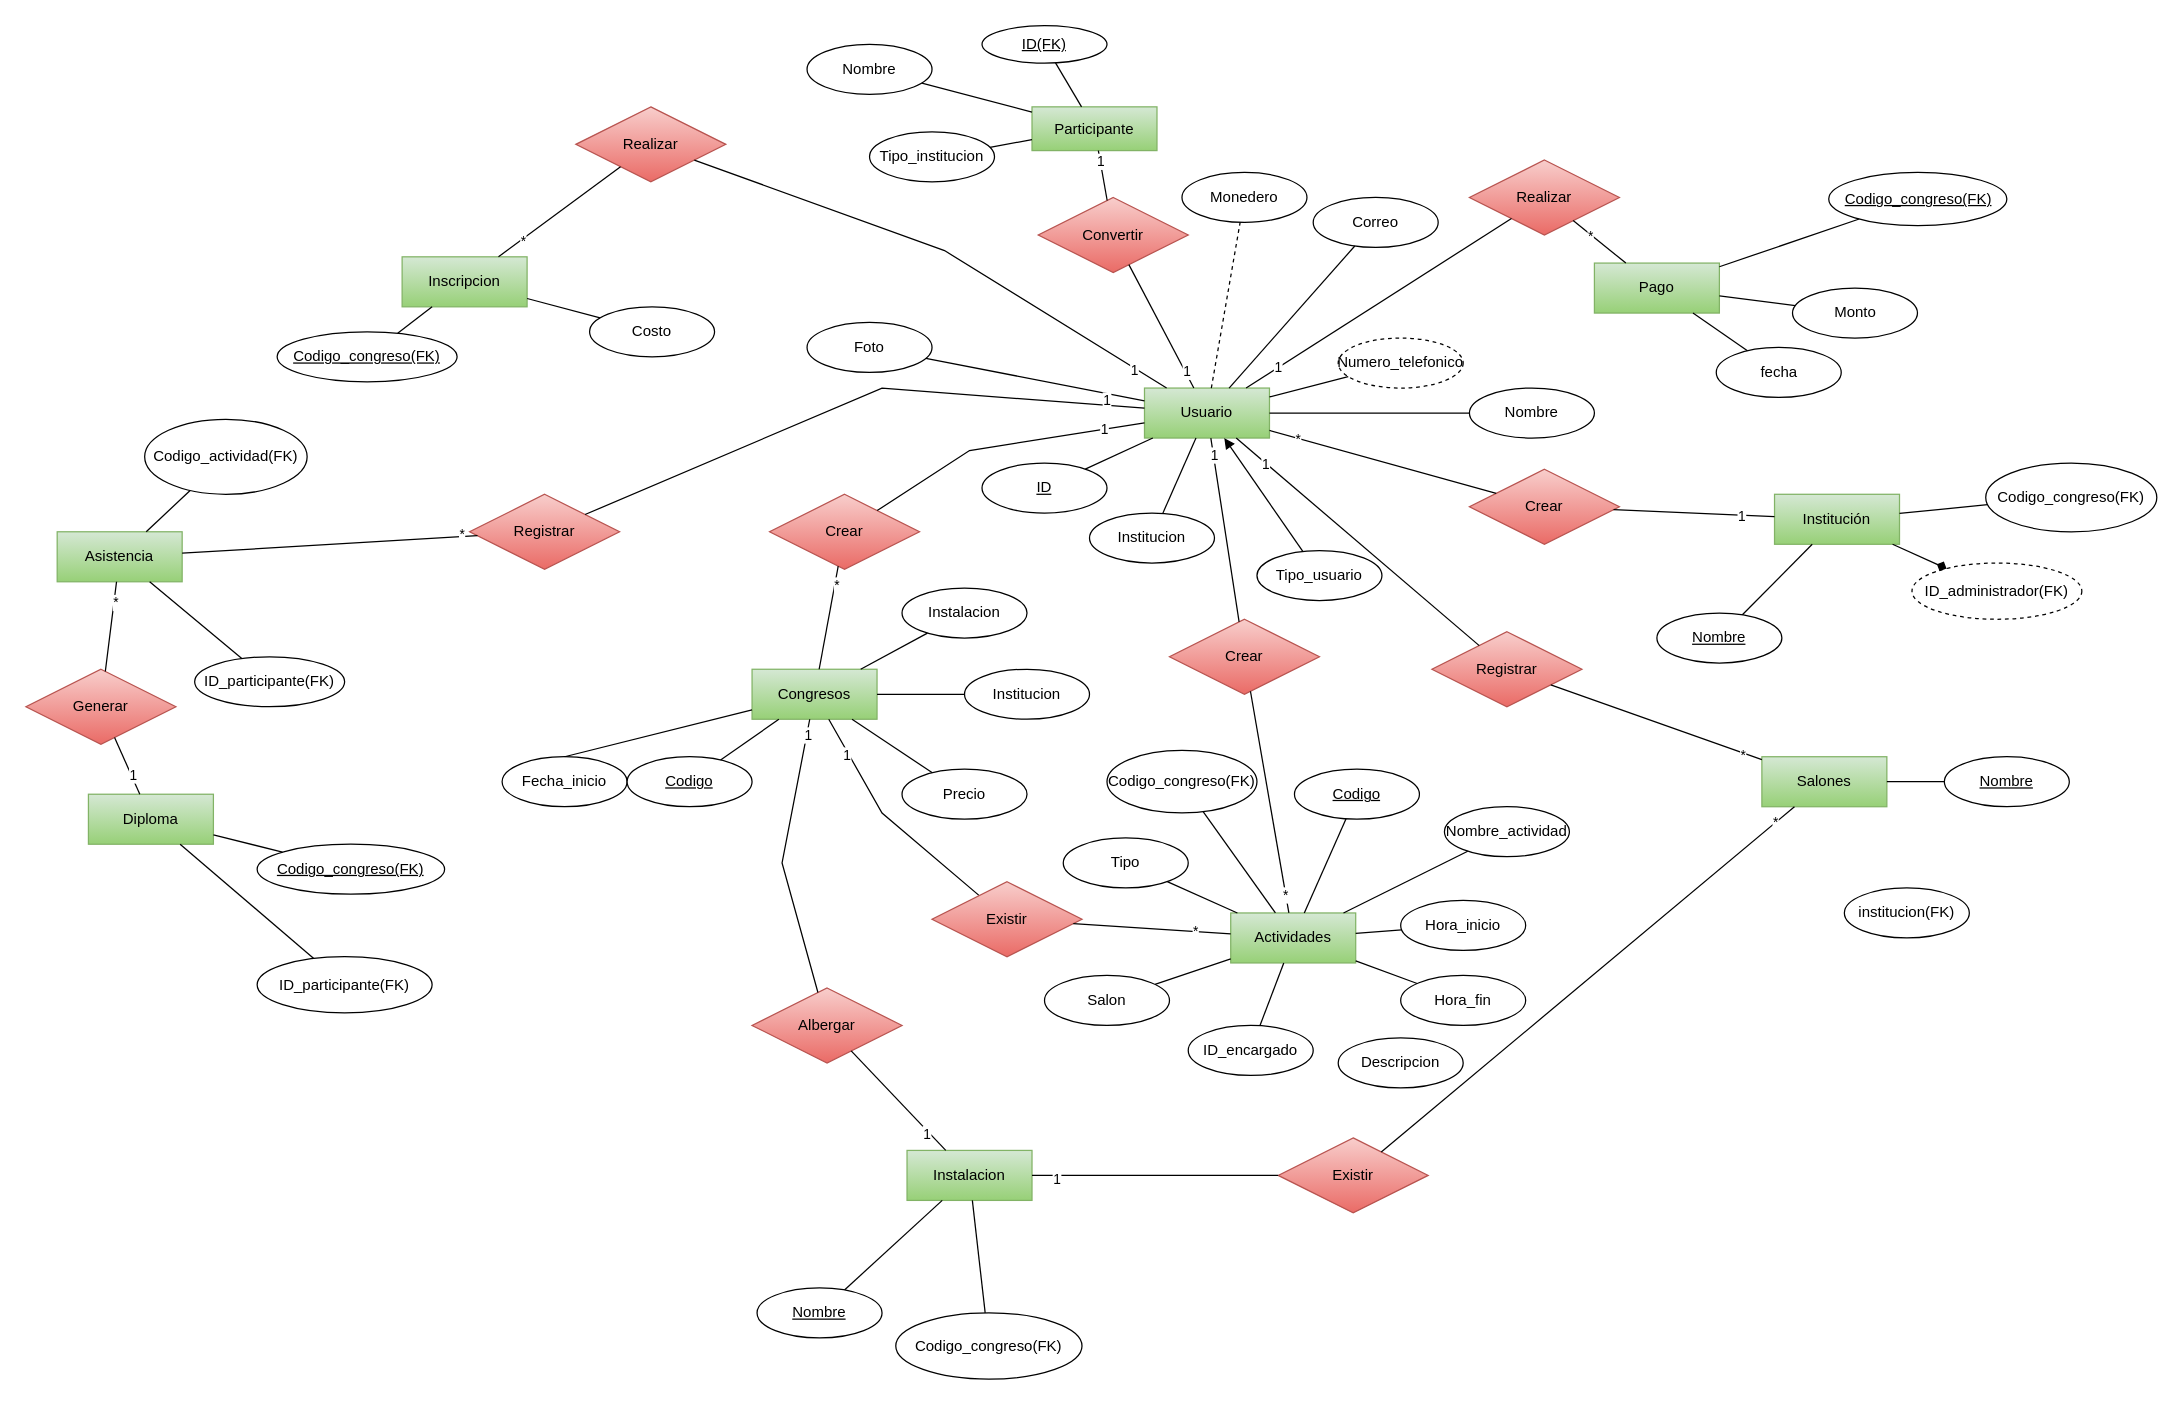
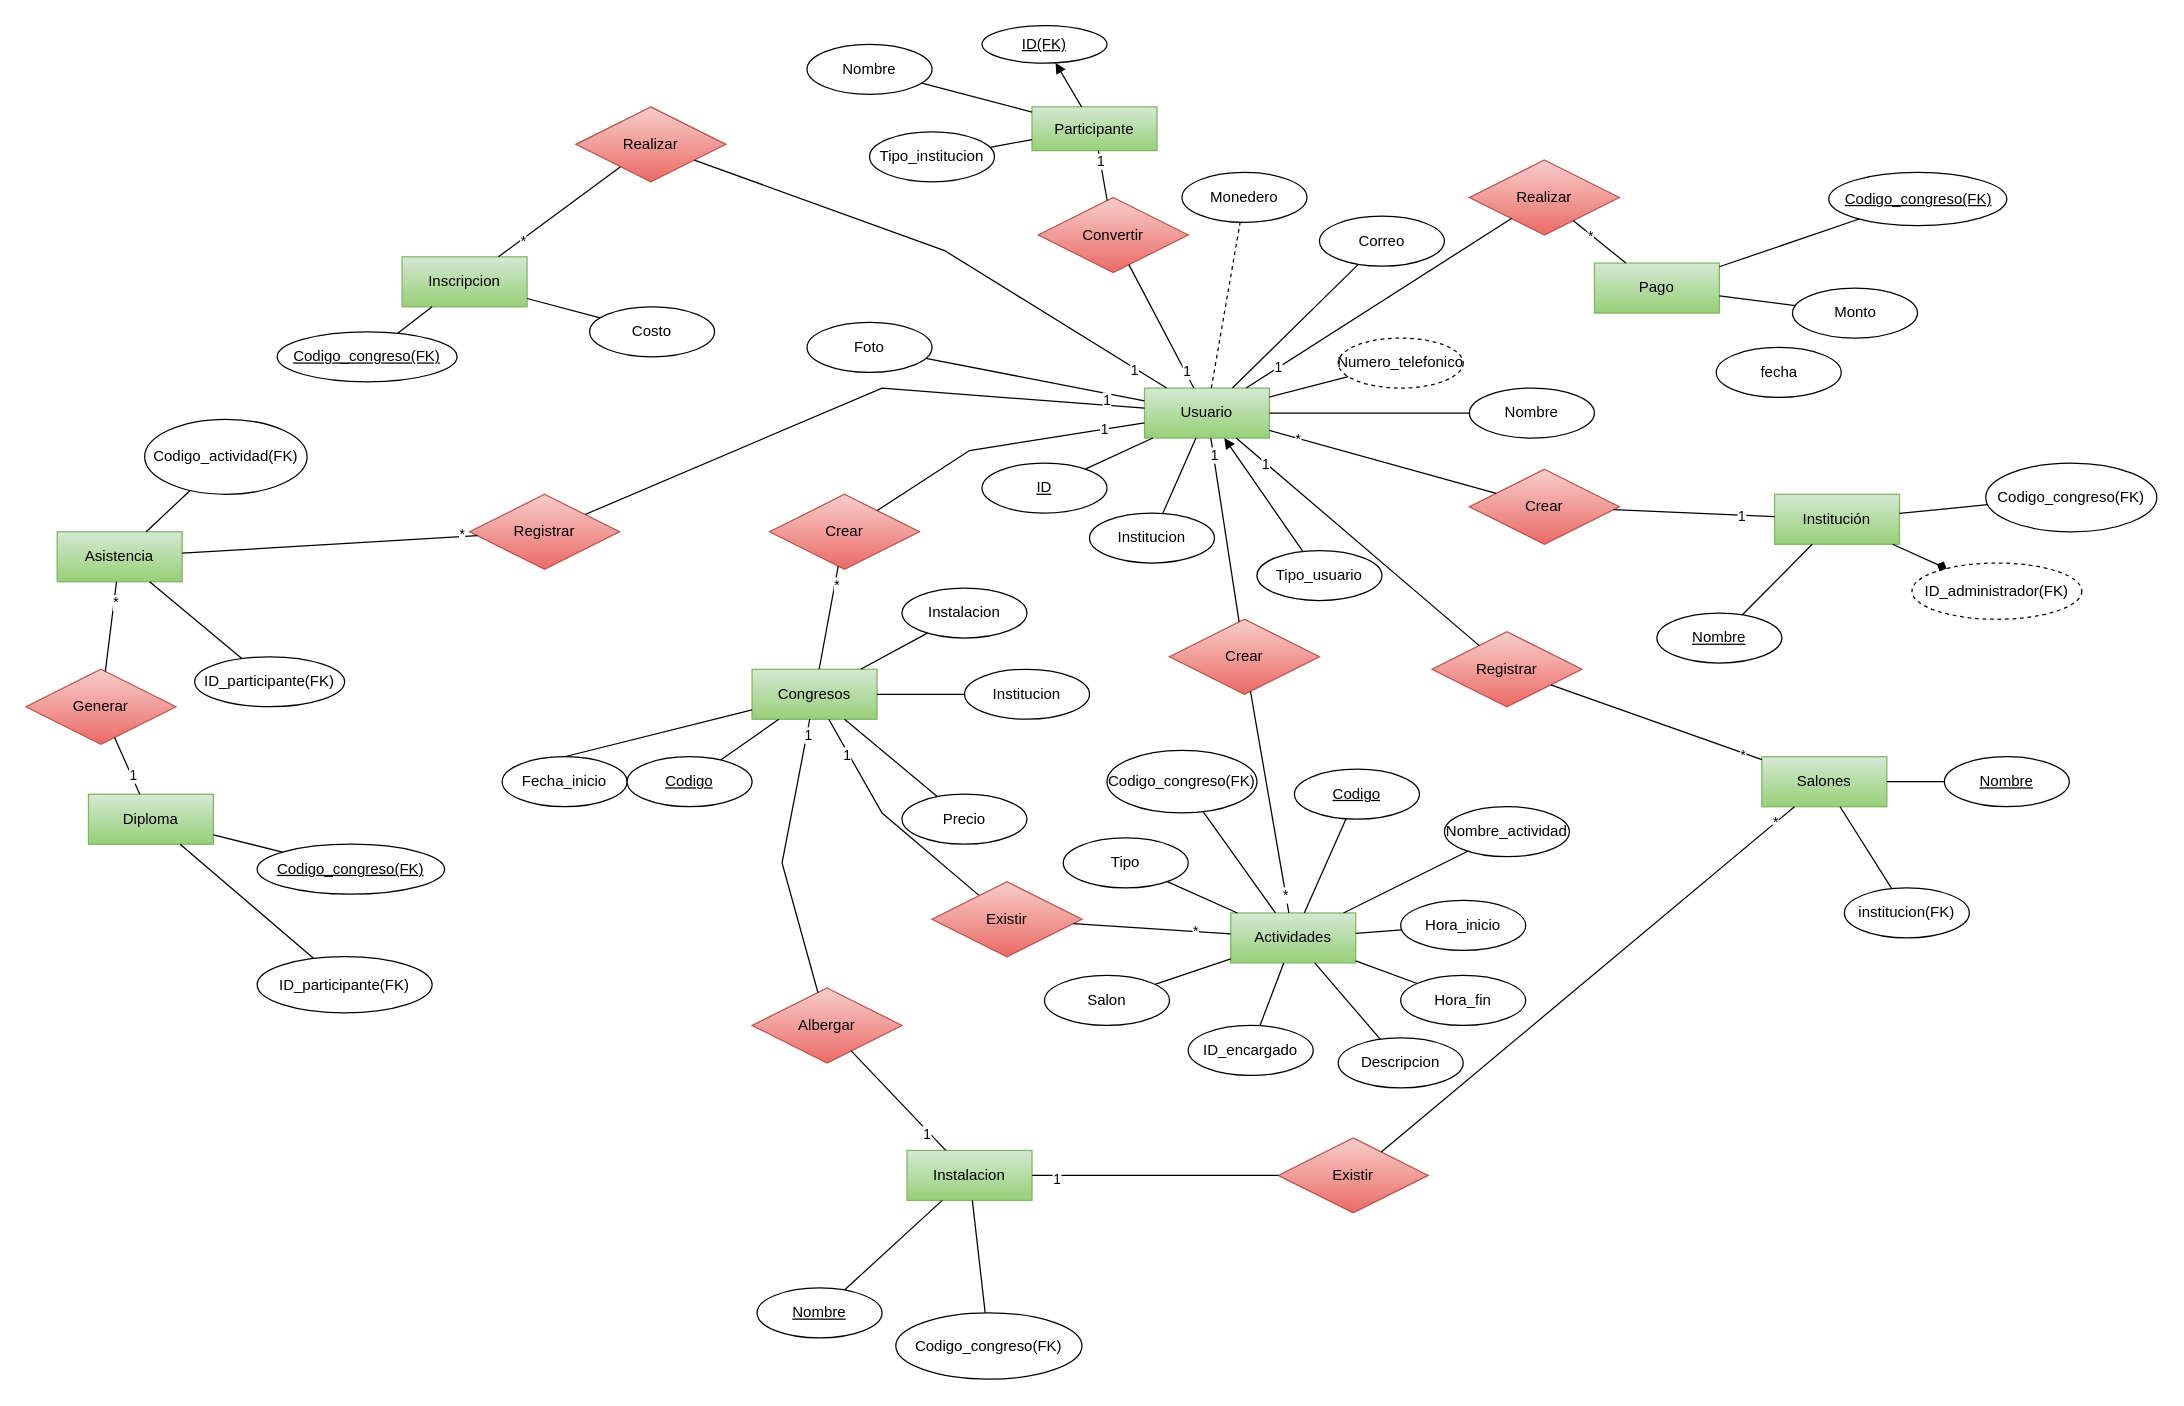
edge "ID(FK)" -- "Participante": arrowhead none -> block
node "Correo": moved (1376, 223) -> (1382, 241)
edge "Pago" -- "fecha": removed
node "Precio": moved (964, 794) -> (964, 819)
edge "Salones" -- "institucion(FK)": added
edge "Actividades" -- "Descripcion": added
